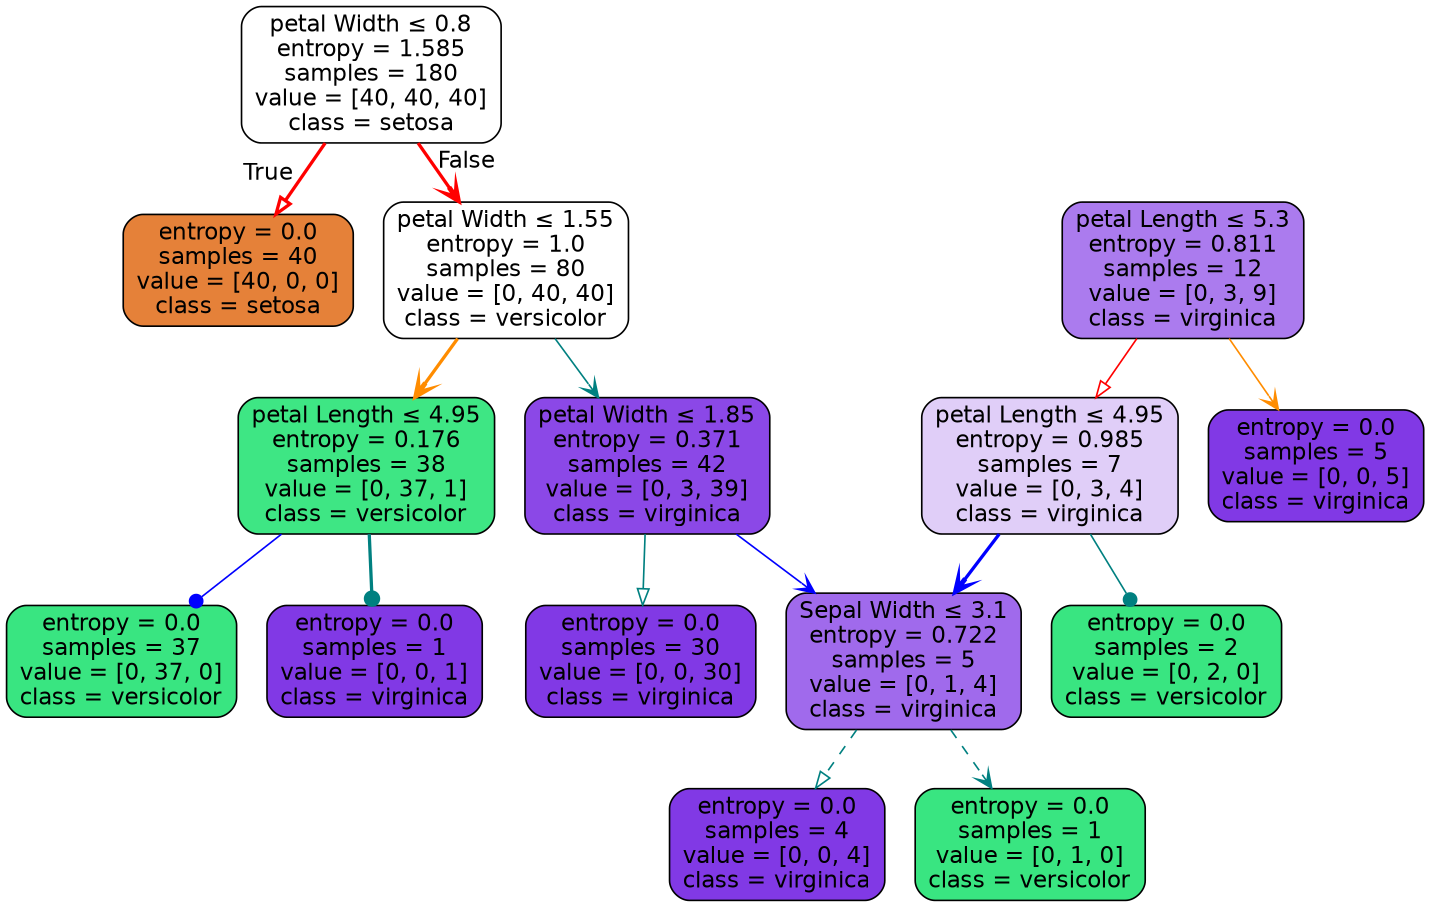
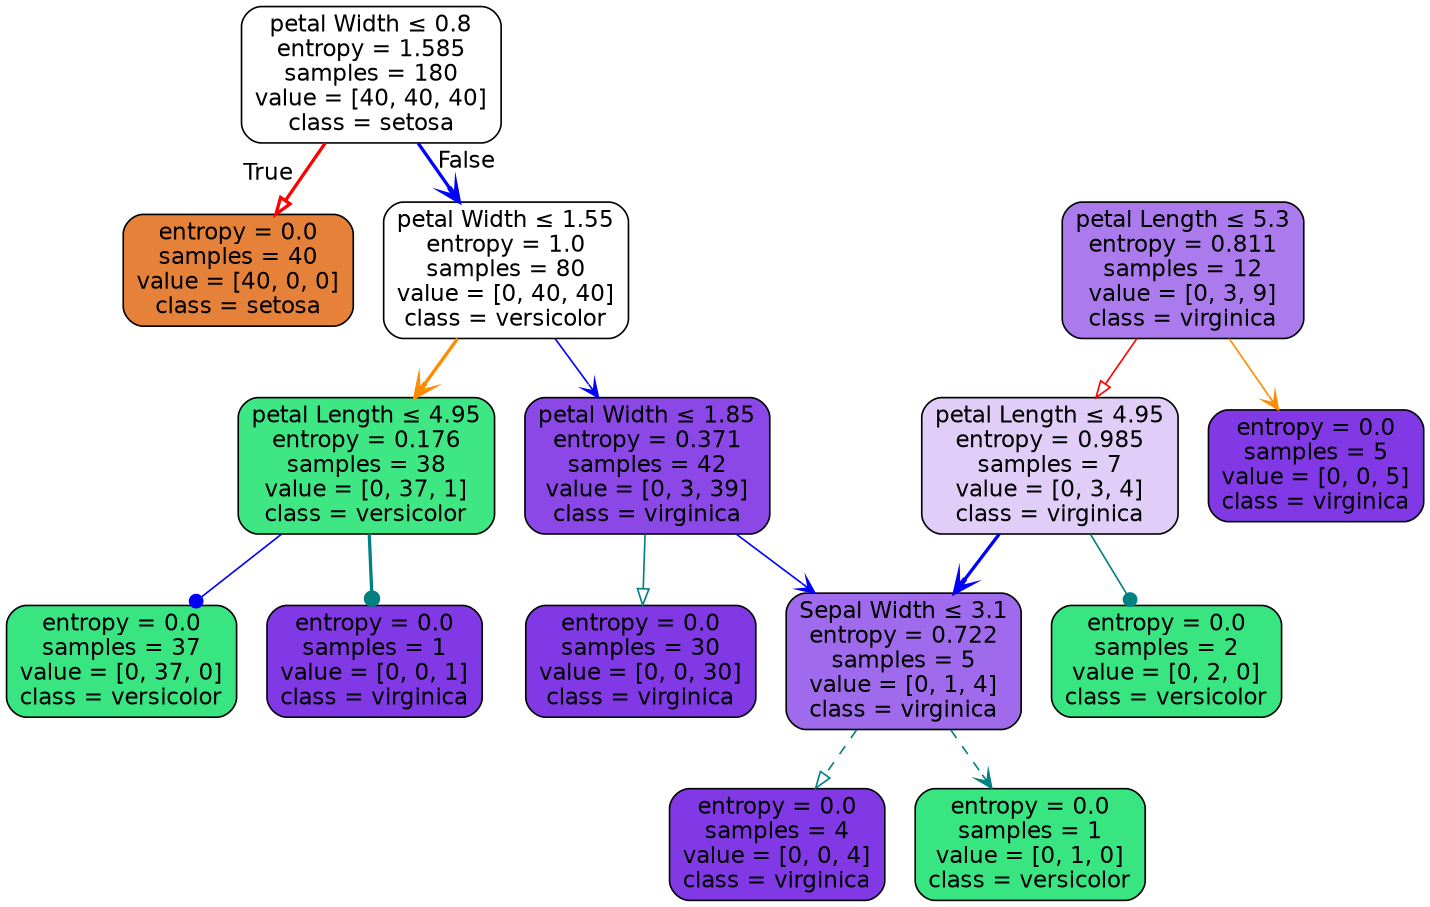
edge "petal Width ≤ 0.8" -> "petal Width ≤ 1.55": color red -> blue
edge "petal Width ≤ 1.55" -> "petal Width ≤ 1.85": color teal -> blue
